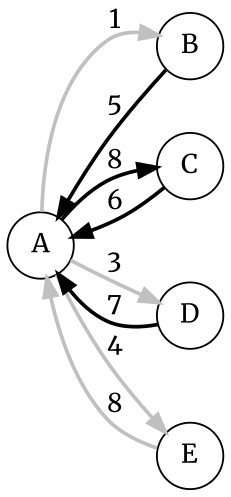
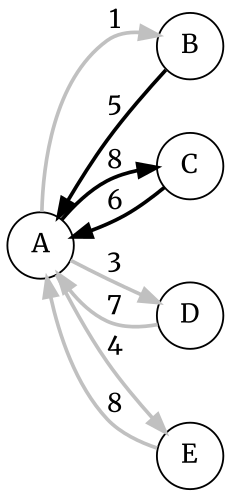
edge "D" -> "A": color black -> grey
